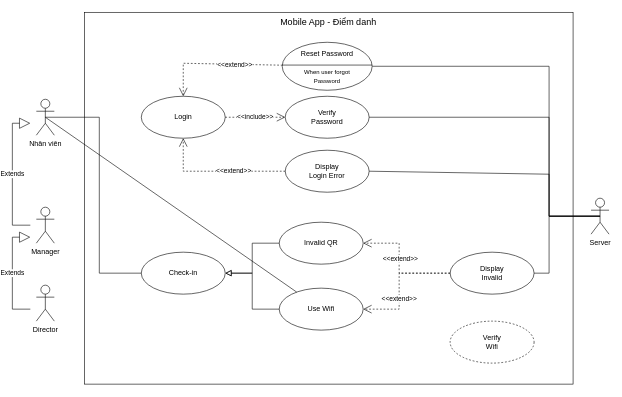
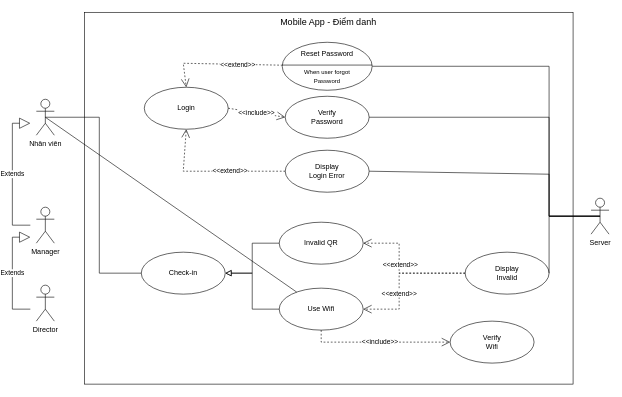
node "Login": moved (183, 117) -> (186, 108)
node "Display Invalid": moved (492, 273) -> (507, 273)
edge "Use Wifi" -> "Verify Wifi": added, label "<<include>>"
node "Verify Wifi": style dashed -> solid
